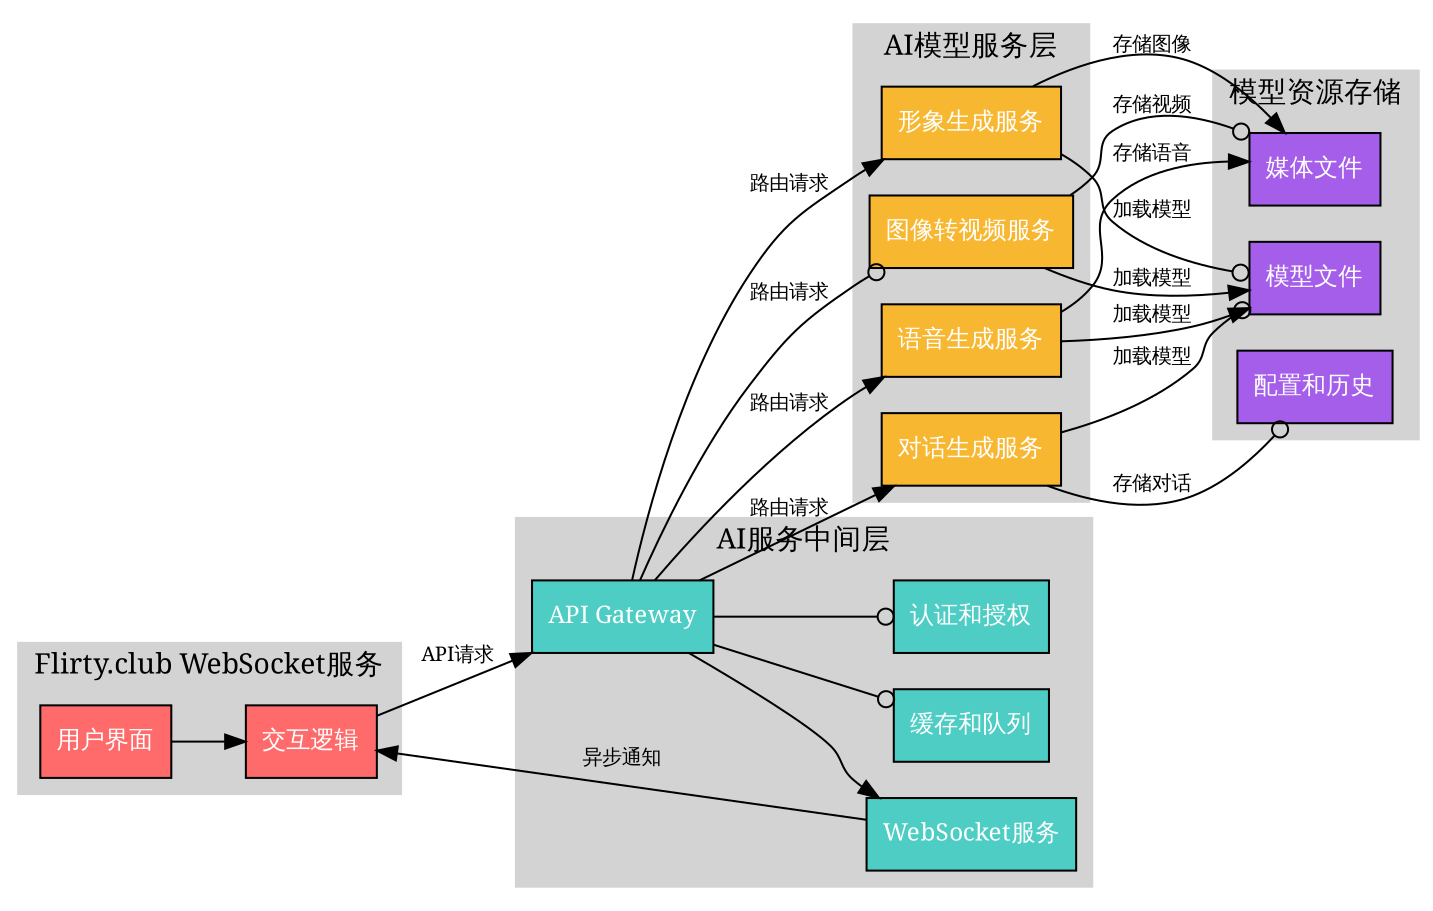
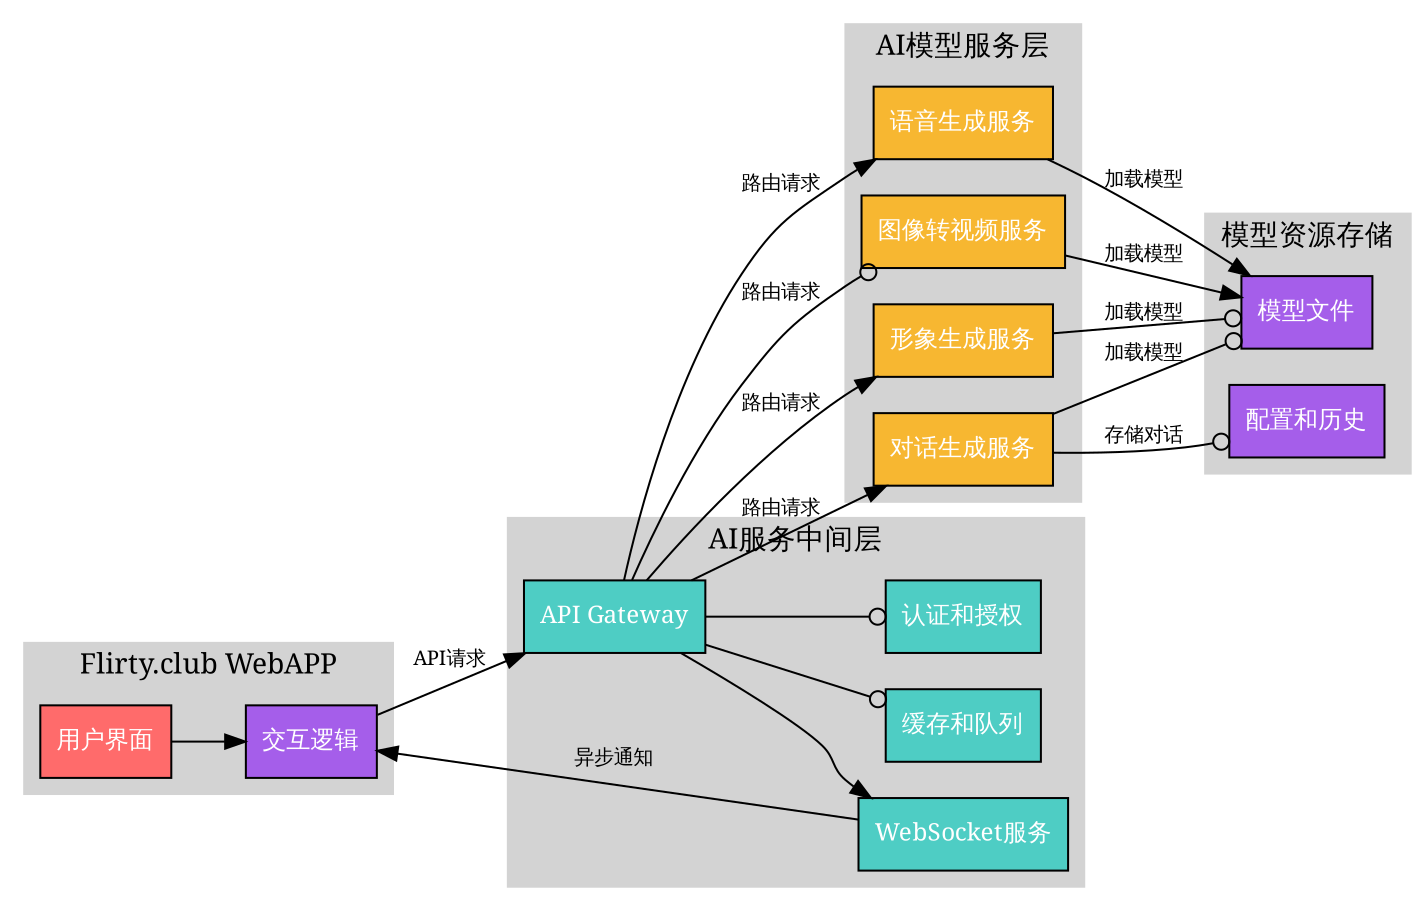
node "媒体文件": removed
cluster "Flirty.club WebSocket服务": label "Flirty.club WebSocket服务" -> "Flirty.club WebAPP"
node "交互逻辑": fillcolor #ff6b6b -> #a55eea
